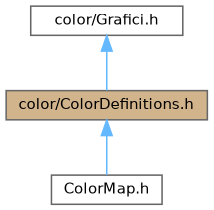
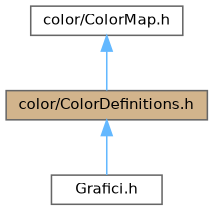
node "color/Grafici.h": label "color/Grafici.h" -> "color/ColorMap.h"
node "ColorMap.h": label "ColorMap.h" -> "Grafici.h"
